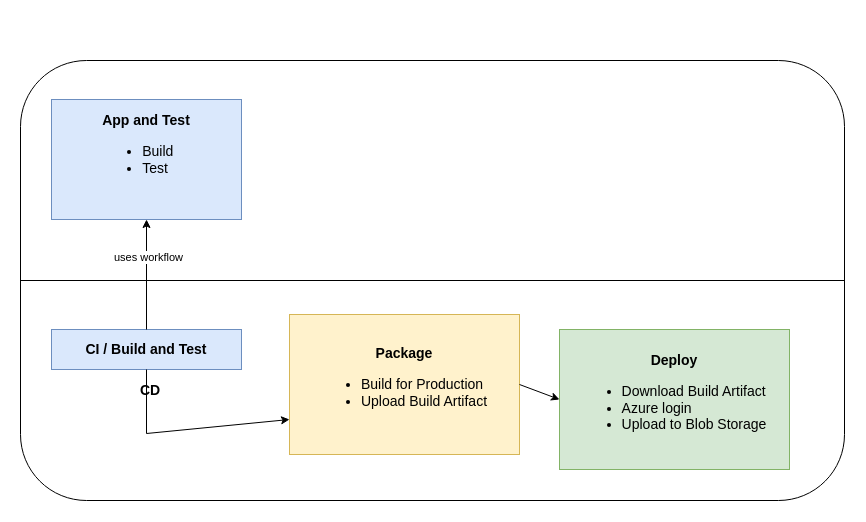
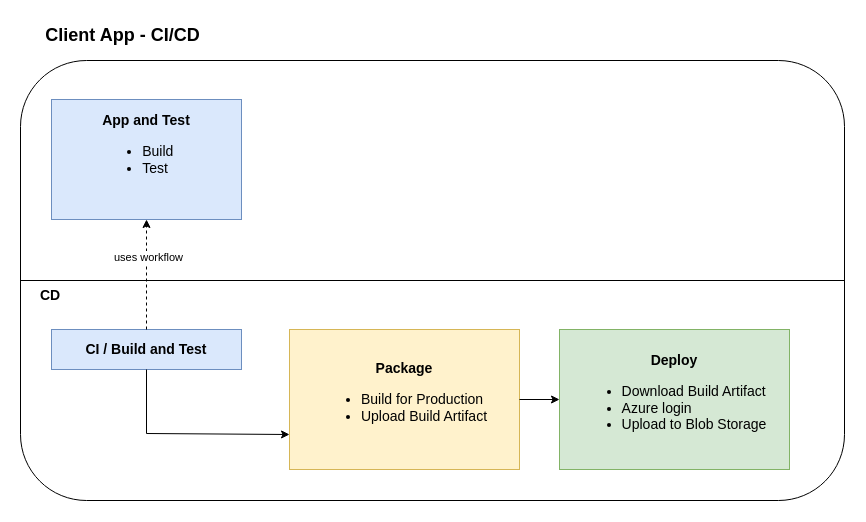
node "Client App - CI/CD": added
edge "CI / Build and Test" -> "App and Test Build Test": style solid -> dashed
node "Package Build for Production Upload Build Artifact": moved (405, 385) -> (405, 400)
node "CD": moved (151, 391) -> (51, 296)
